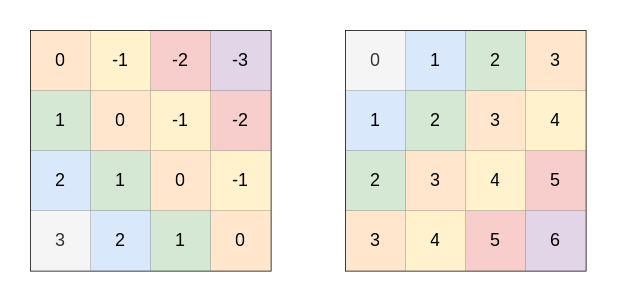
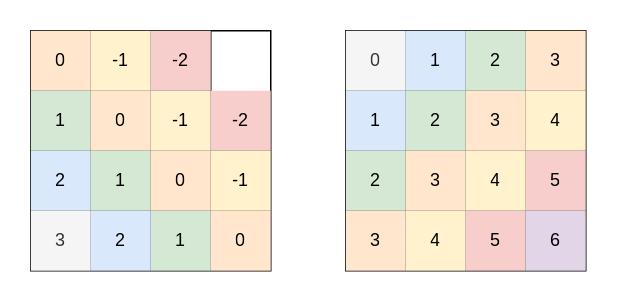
node "-3": removed
